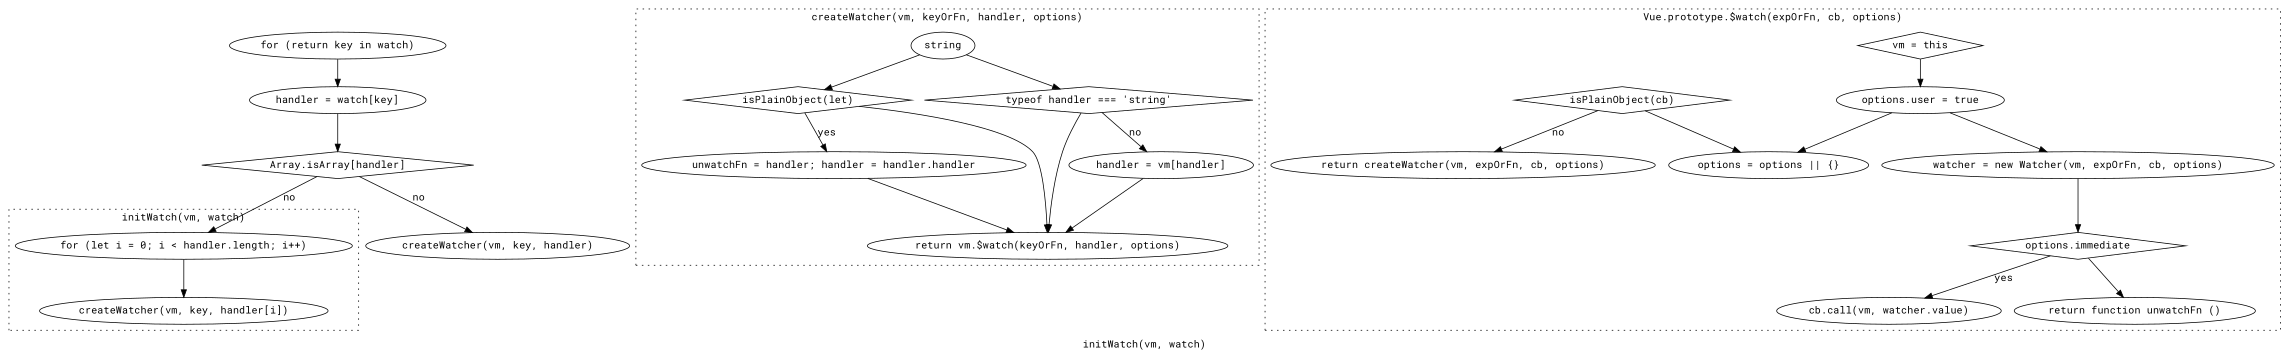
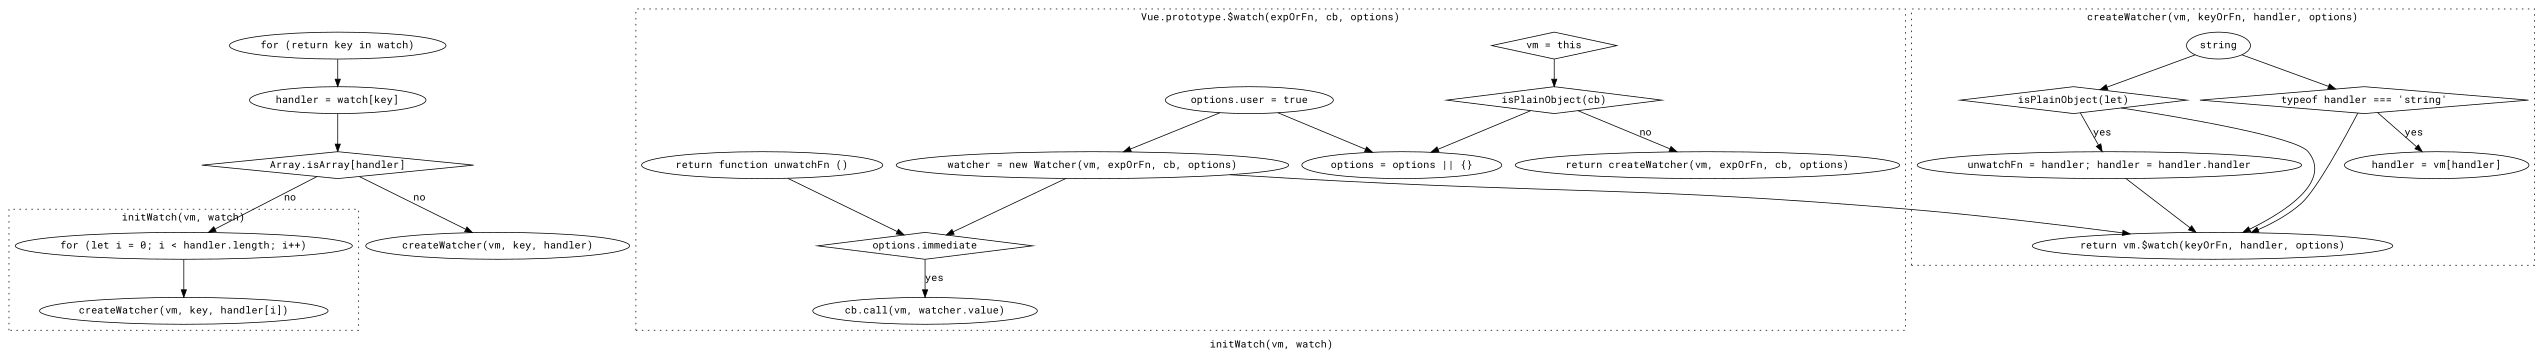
edge "vm = this" -> "options.user = true": now "vm = this" -> "isPlainObject(cb)"
edge "typeof handler === 'string'" -> "handler = vm[handler]": label "no" -> "yes"
edge "handler = vm[handler]" -> "return vm.$watch(keyOrFn, handler, options)": now "watcher = new Watcher(vm, expOrFn, cb, options)" -> "return vm.$watch(keyOrFn, handler, options)"
edge "options.immediate" -> "return function unwatchFn ()": reversed
